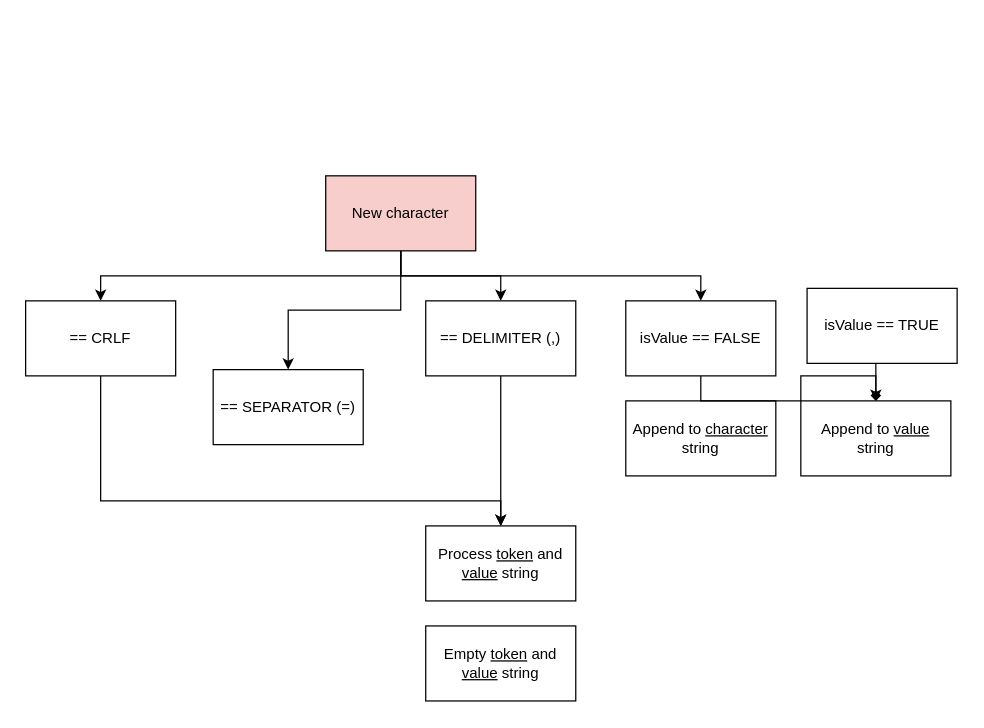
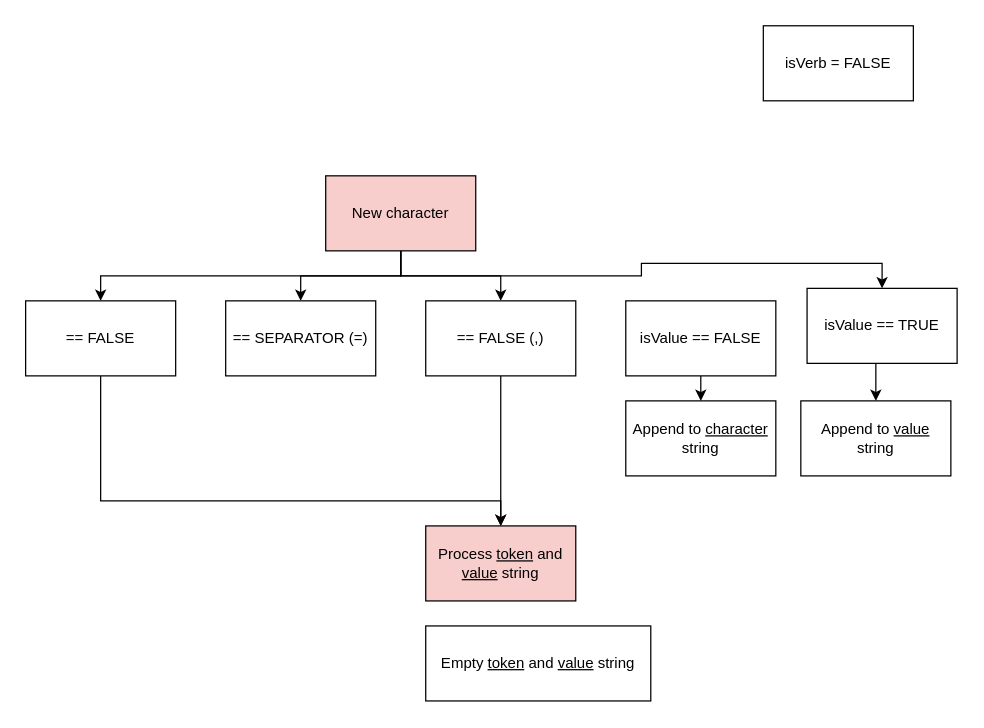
node "isVerb = FALSE": added
edge "New character" -> "isValue == TRUE": added
edge "New character" -> "isValue == FALSE": removed
node "== CRLF": label "== CRLF" -> "== FALSE"
node "== DELIMITER (,)": label "== DELIMITER (,)" -> "== FALSE (,)"
edge "isValue == TRUE" -> "Append to value string": arrowhead diamond -> classic
edge "isValue == FALSE" -> "Append to value string": now "isValue == FALSE" -> "Append to character string"
node "== SEPARATOR (=)": moved (288, 407) -> (301, 338)
node "Process token and value string": fillcolor #ffffff -> #f8cecc
node "Empty token and value string": size 150x75 -> 225x75
